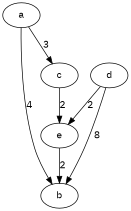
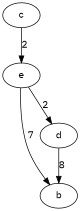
node "a": removed
edge "d" -> "e": reversed
edge "e" -> "b": label "2" -> "7"
